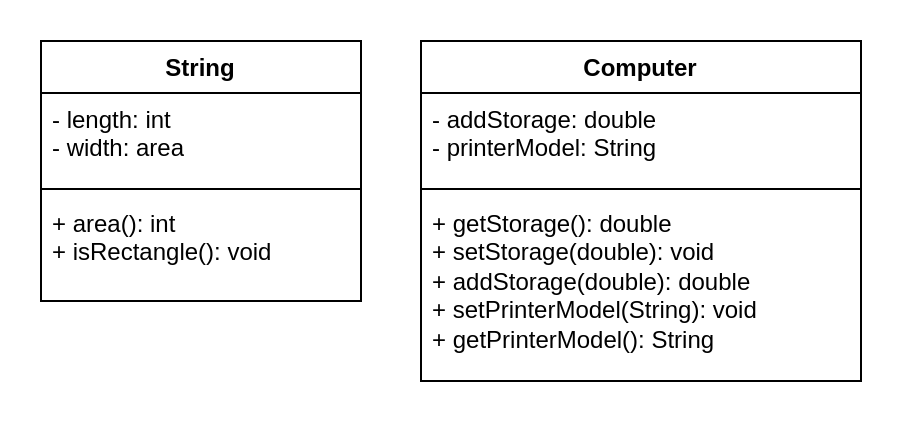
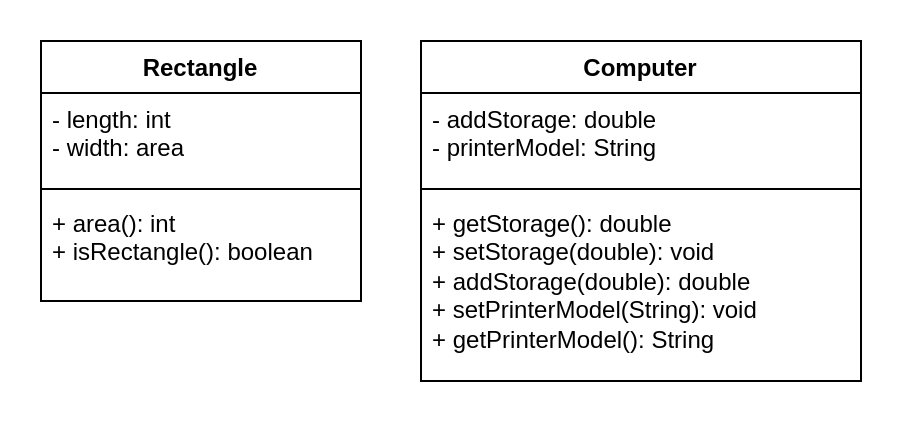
node "String": label "String" -> "Rectangle"
node "+ area(): int + isRectangle(): void": label "+ area(): int + isRectangle(): void" -> "+ area(): int + isRectangle(): boolean"
